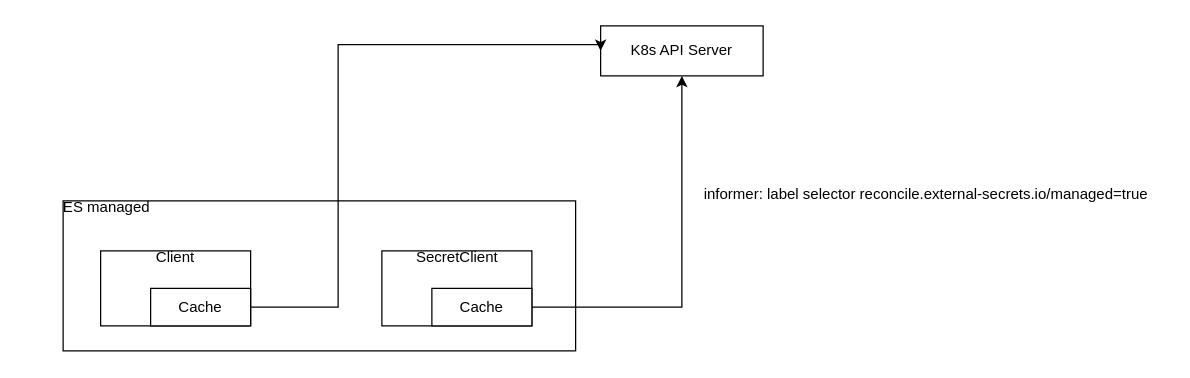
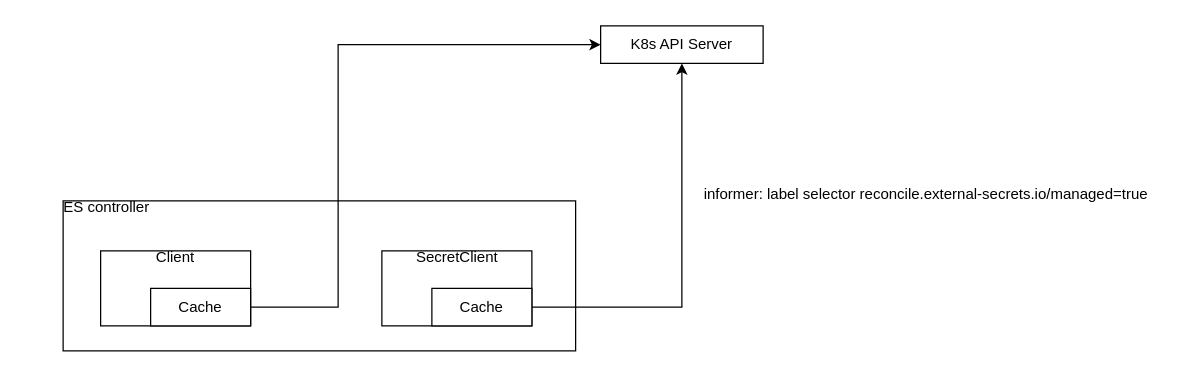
node "K8s API Server": size 163x50 -> 163x38
node "ES managed": label "ES managed" -> "ES controller"
